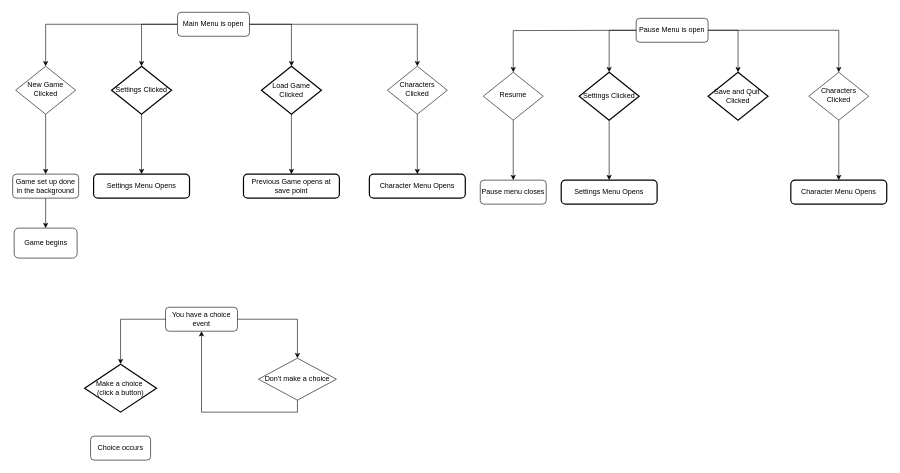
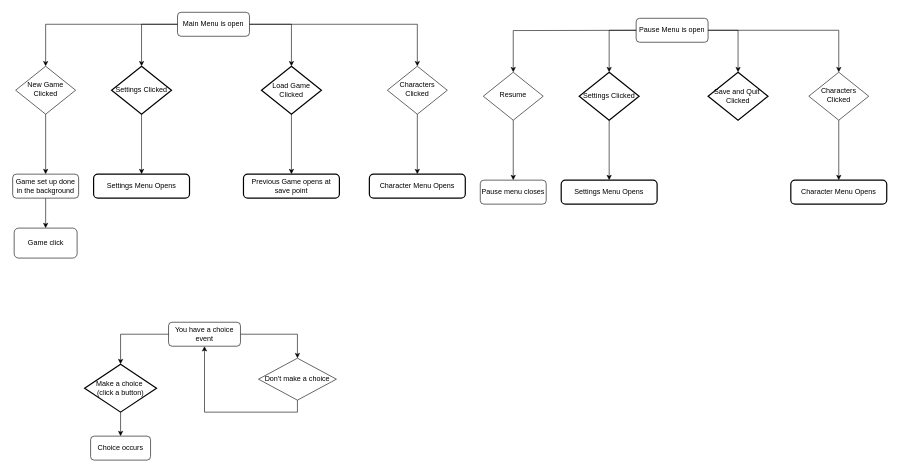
node "Game begins": label "Game begins" -> "Game click"
node "You have a choice event": moved (201, 320) -> (204, 335)
edge "Make a choice (click a button)" -> "Choice occurs": added
